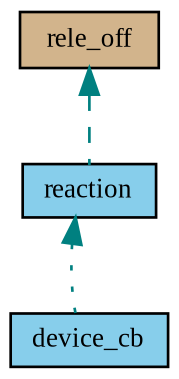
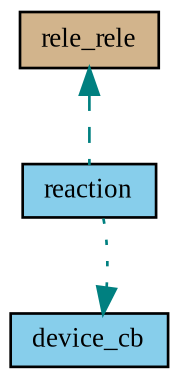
node "rele_off": label "rele_off" -> "rele_rele"
edge "device_cb" -> "reaction": reversed
